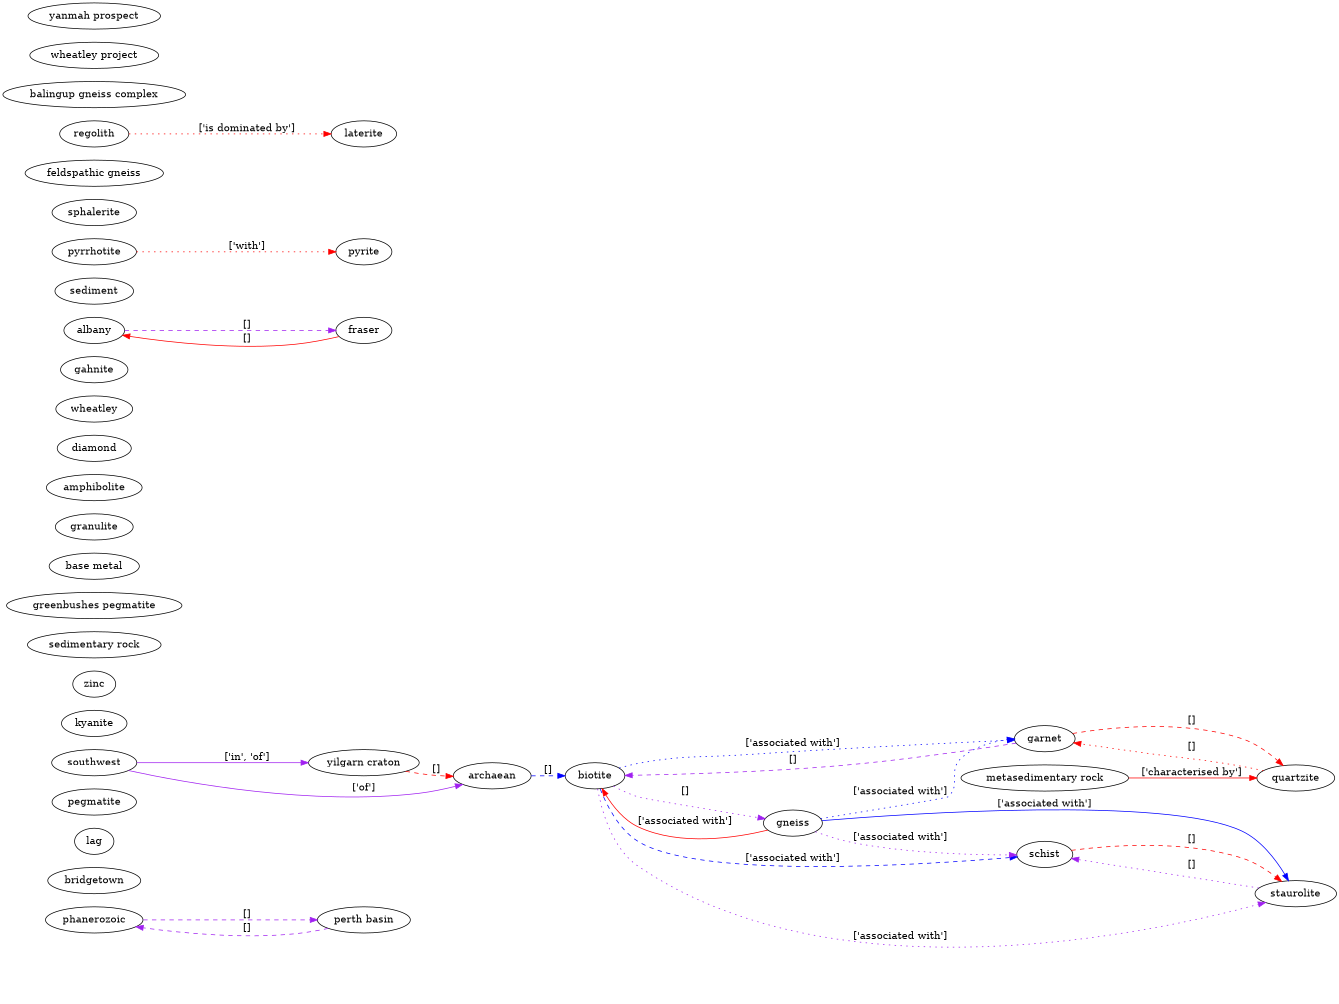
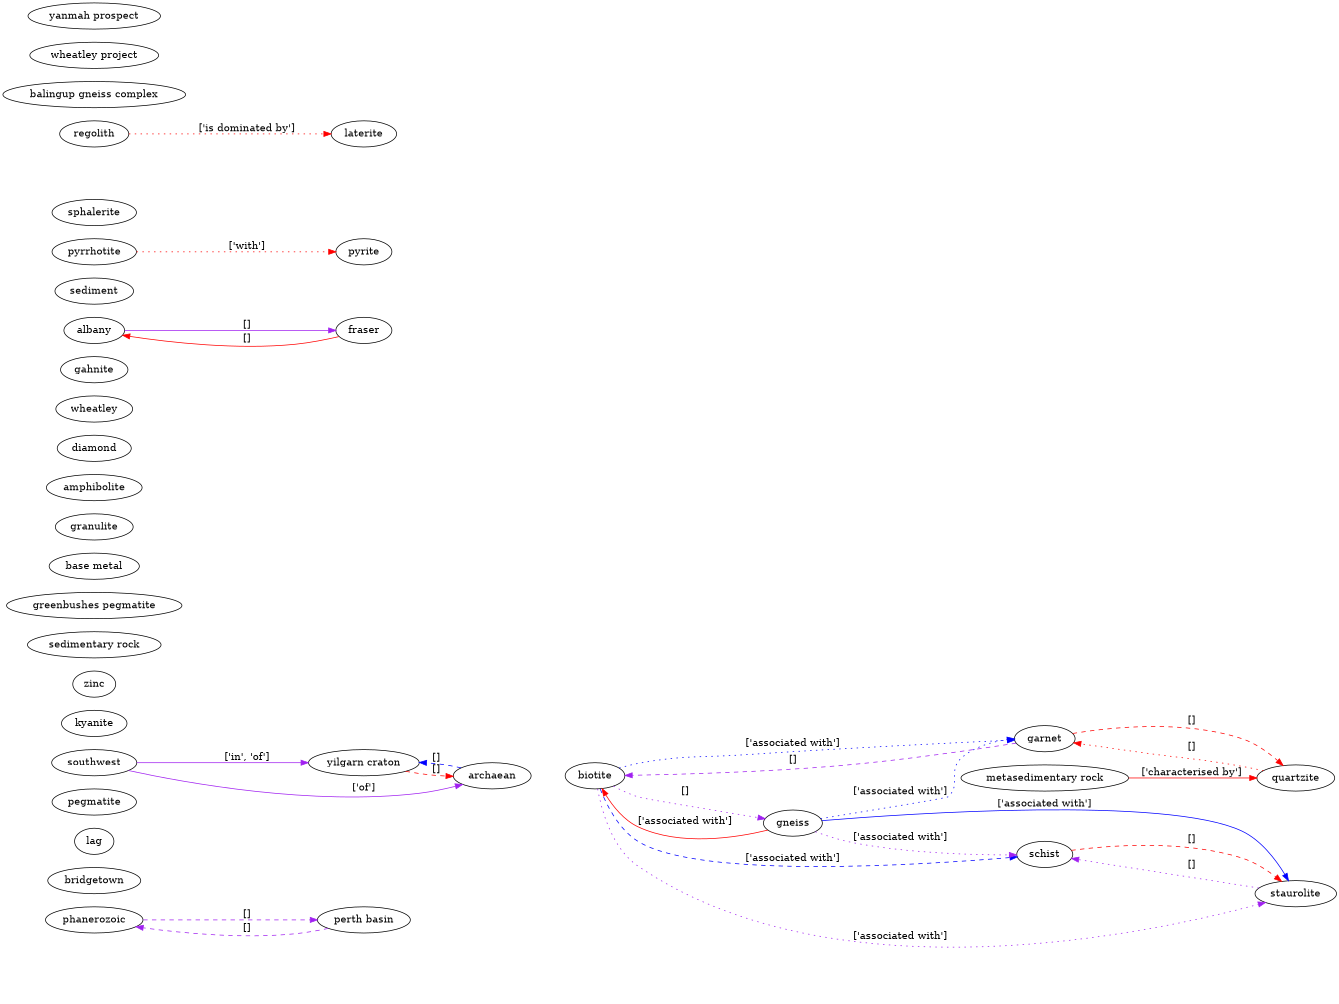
node "feldspathic gneiss": removed
edge "albany" -> "fraser": style dashed -> solid
edge "archaean" -> "biotite": now "archaean" -> "yilgarn craton"
